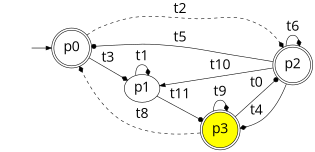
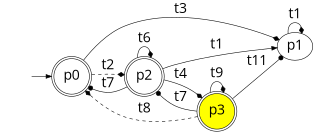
edge "p2" -> "p0": label "t5" -> "t7"
edge "p2" -> "p1": label "t10" -> "t1"
edge "p3" -> "p2": label "t0" -> "t7"
edge "p1" -> "p3": reversed
